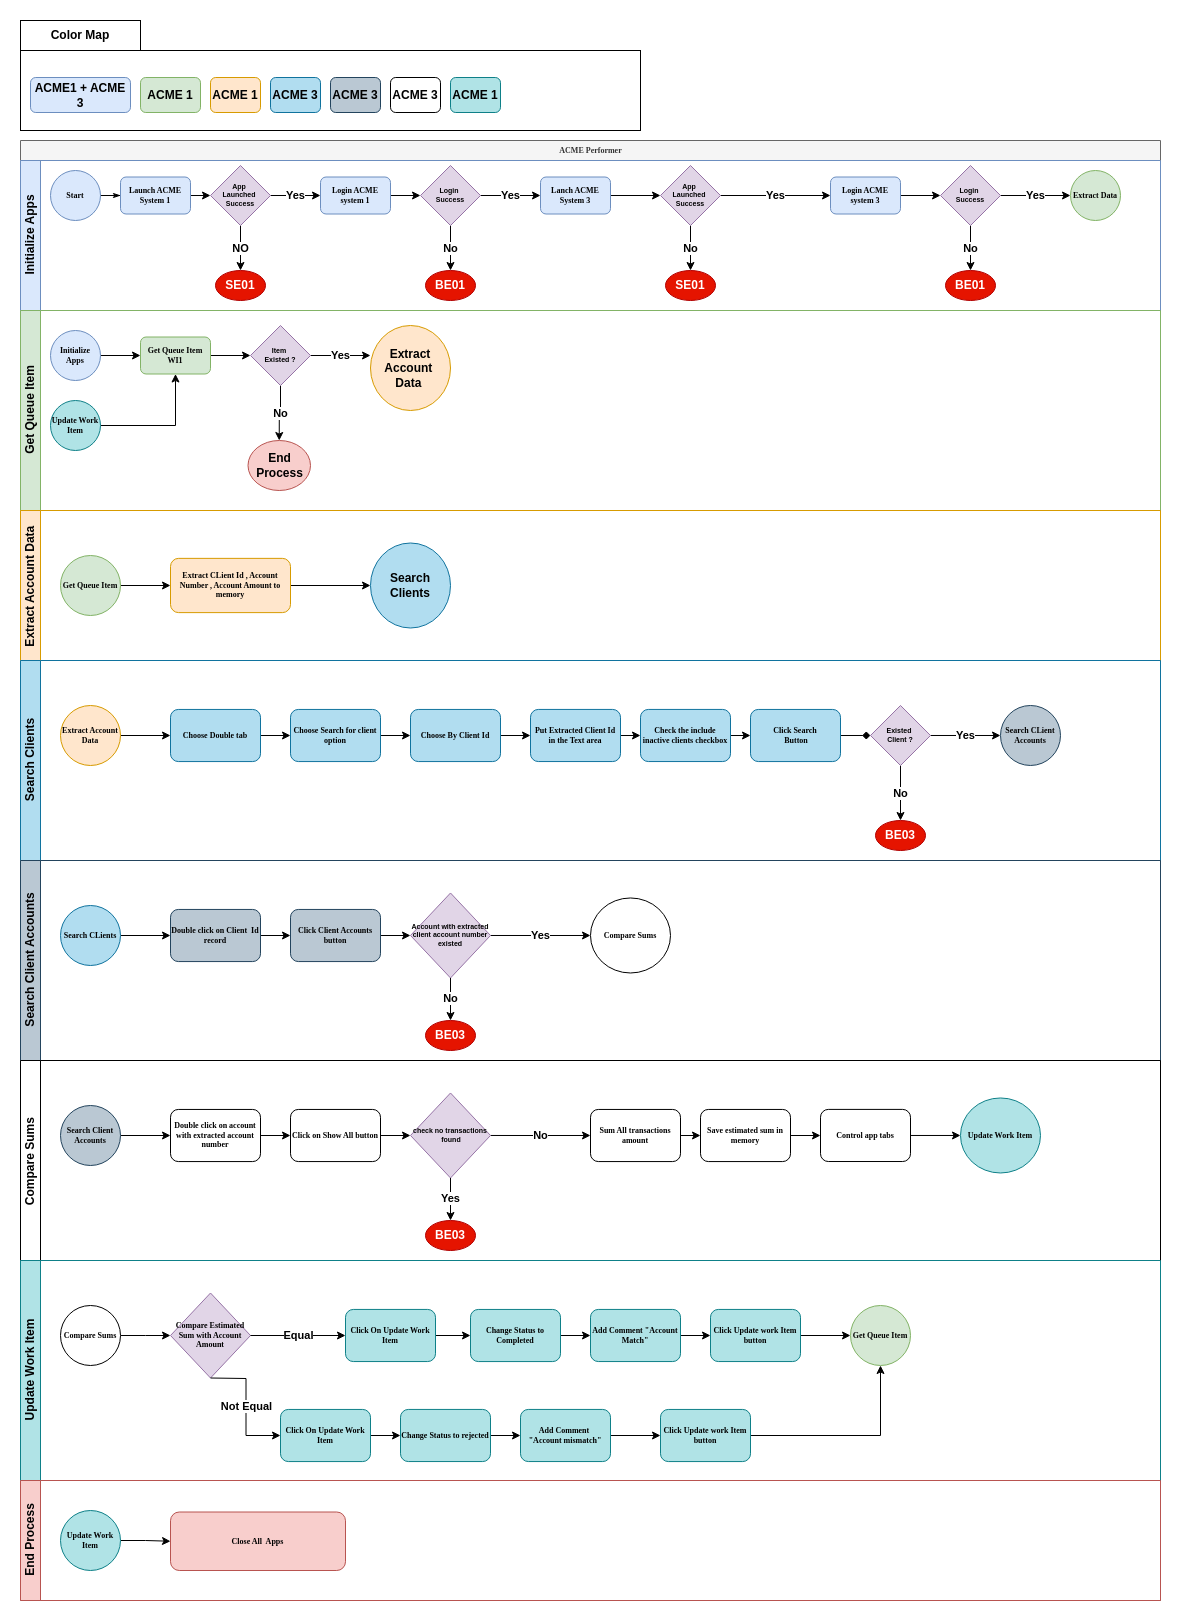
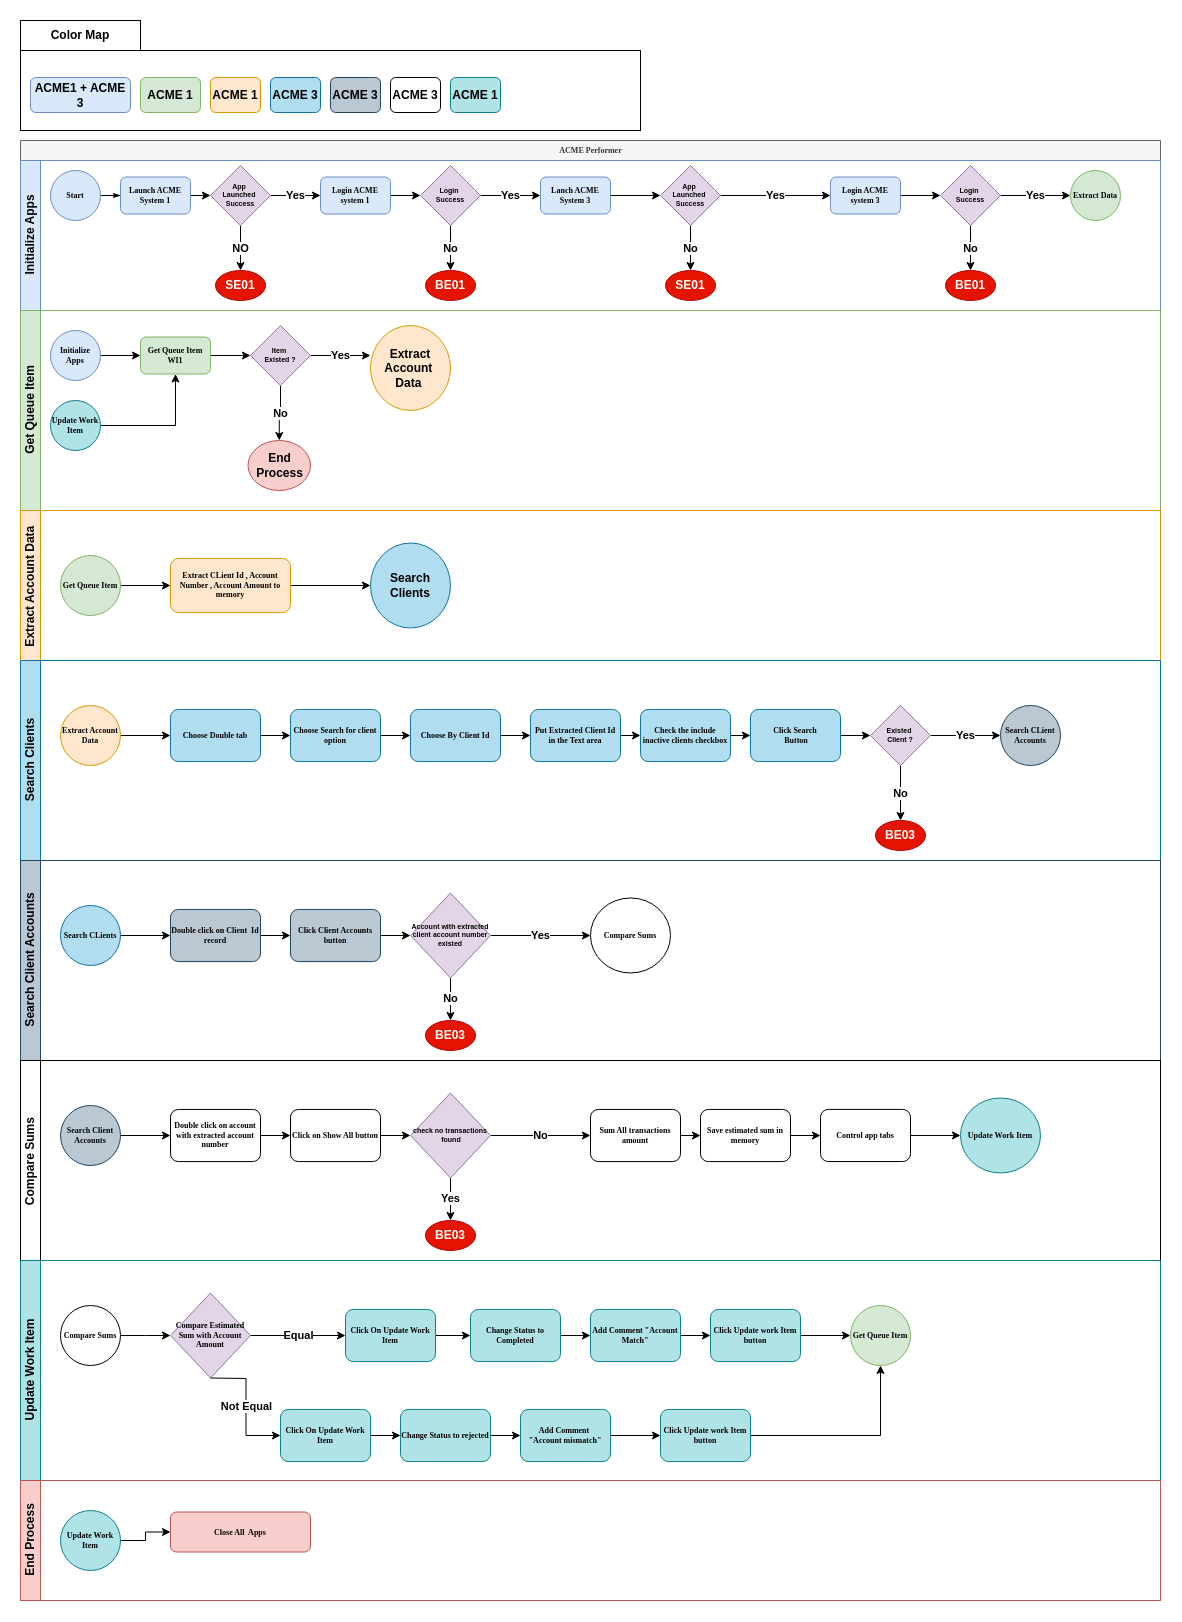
edge "Click Search Button" -> "Existed Client ?": arrowhead diamond -> classic
node "Close All Apps": size 175x59 -> 140x40
